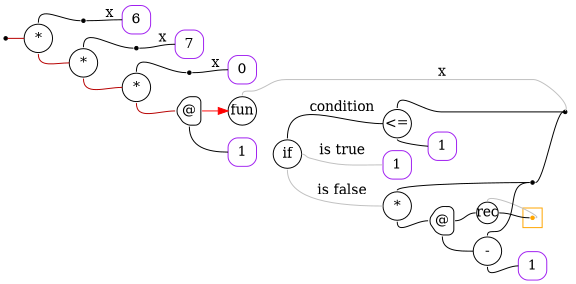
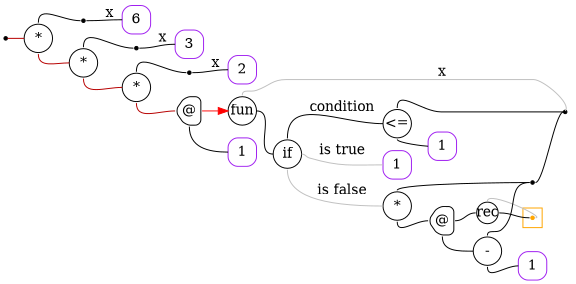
node "7": label "7" -> "3"
node "0": label "0" -> "2"
edge "fun" -- "if": added
